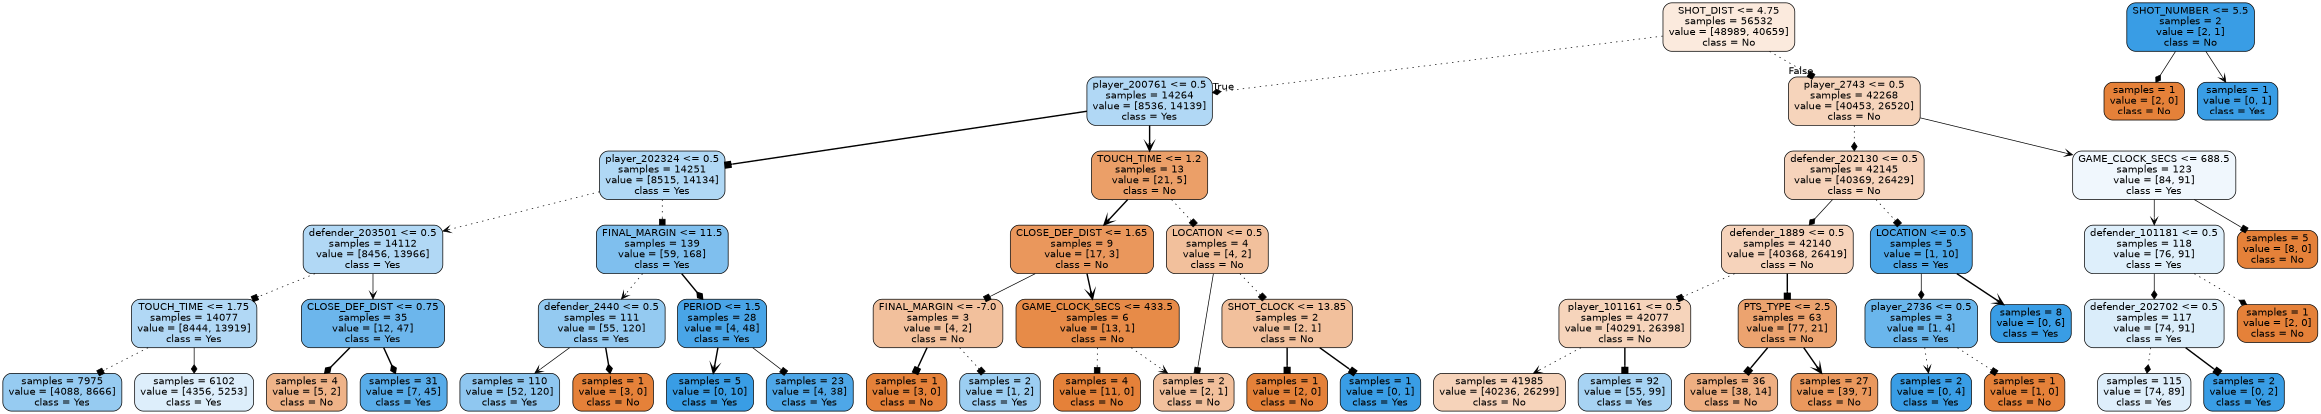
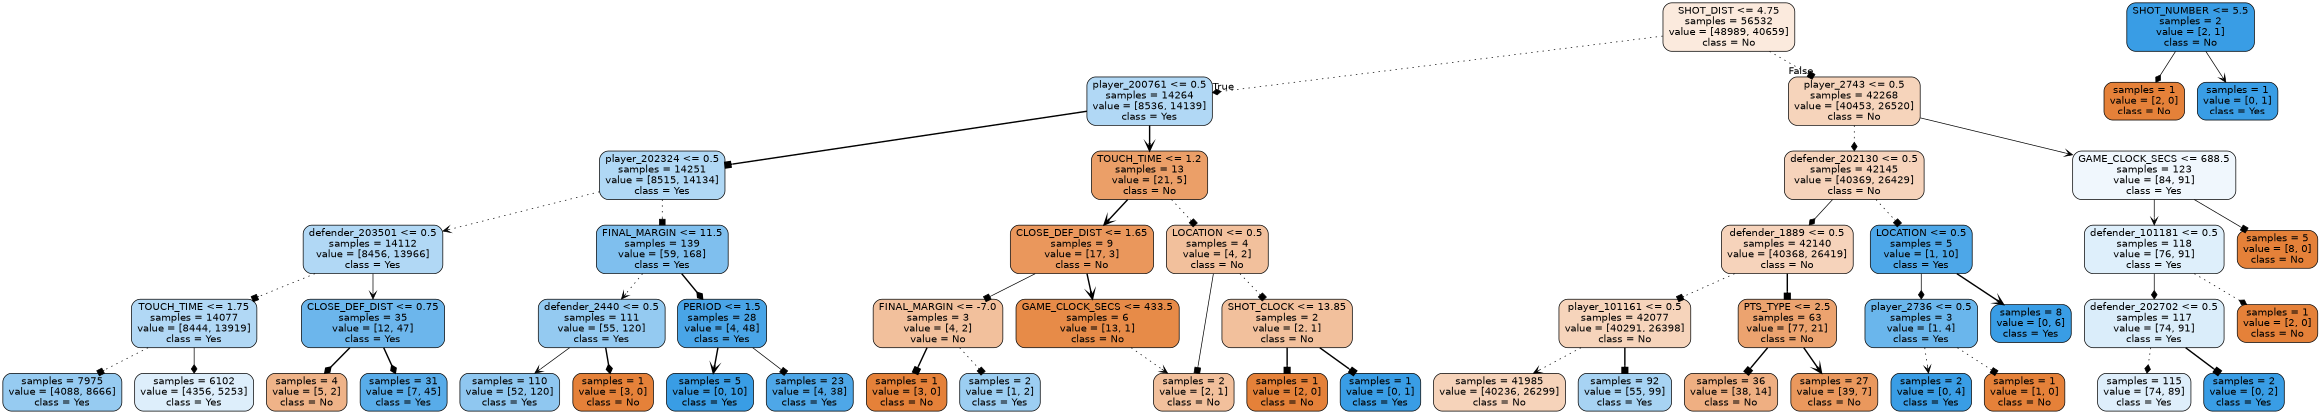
node "FINAL_MARGIN <= -7.0 samples = 3 value = [4, 2] class = No": label "FINAL_MARGIN <= -7.0 samples = 3 value = [4, 2] class = No" -> "FINAL_MARGIN <= -7.0 samples = 3 value = [4, 2] value = No"
node "samples = 4 value = [11, 0] class = No": removed
